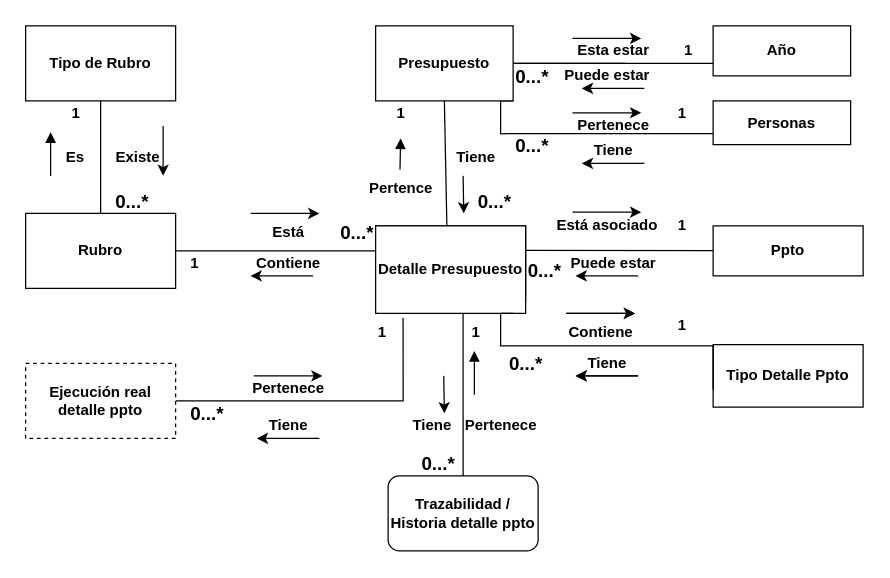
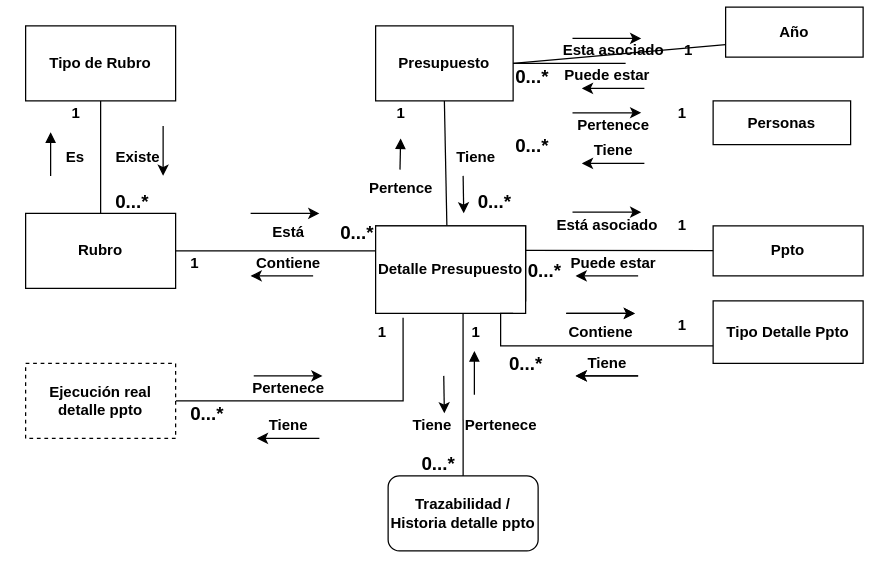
node "Esta estar": label "Esta estar" -> "Esta asociado"
node "Año": moved (782, 51) -> (794, 32)
edge "Presupuesto" -- "Personas": removed
node "Tipo Detalle Ppto": moved (788, 376) -> (788, 332)
